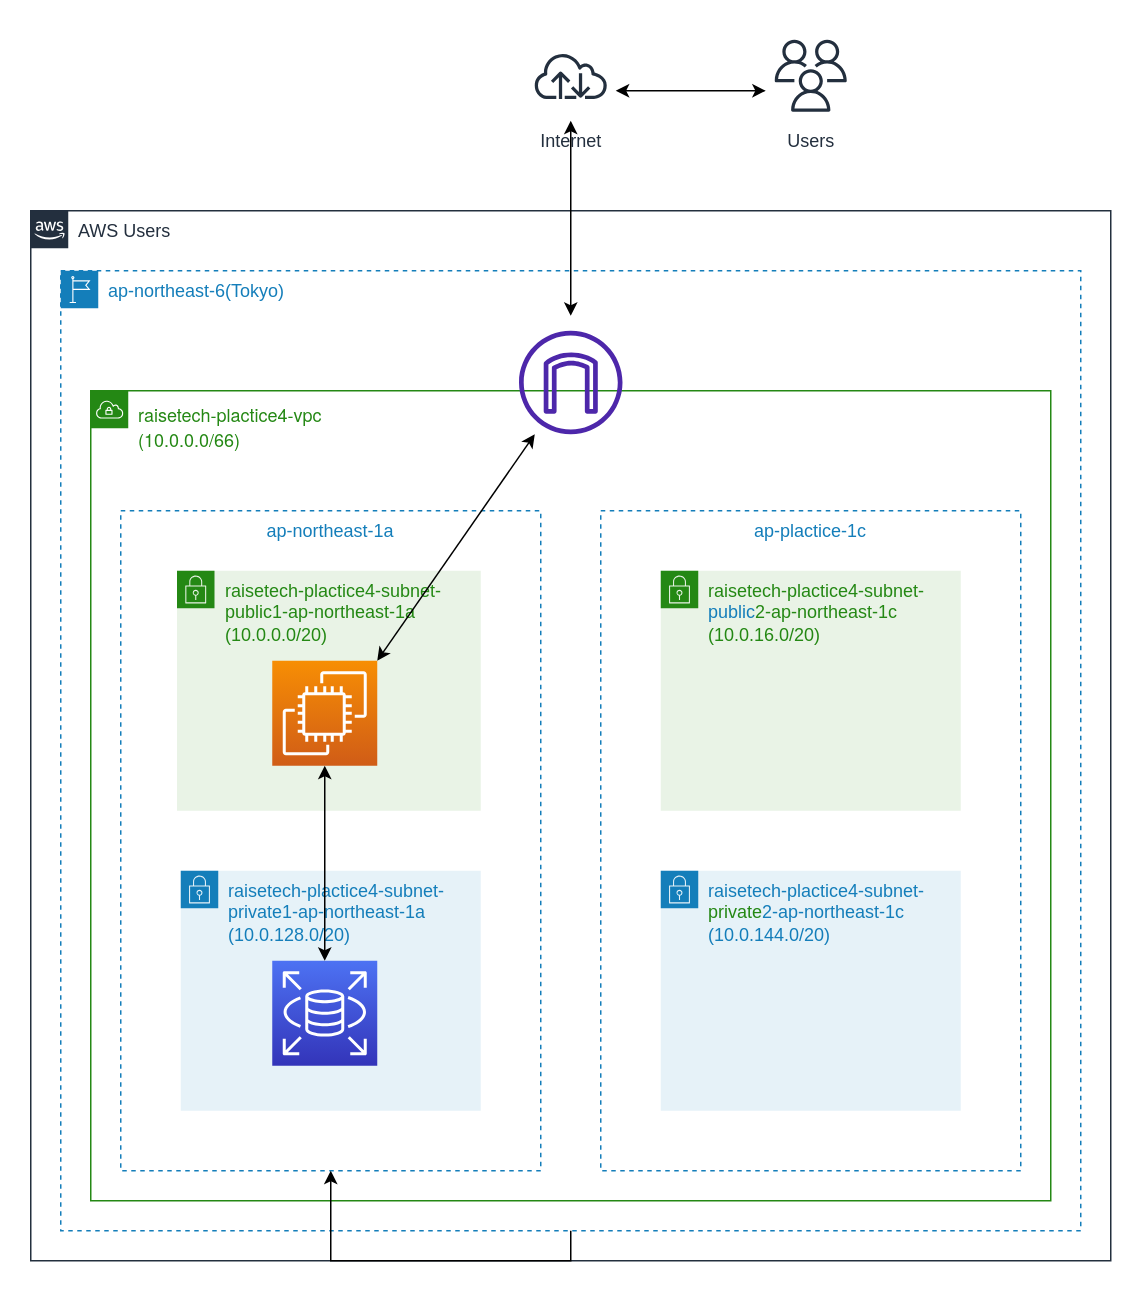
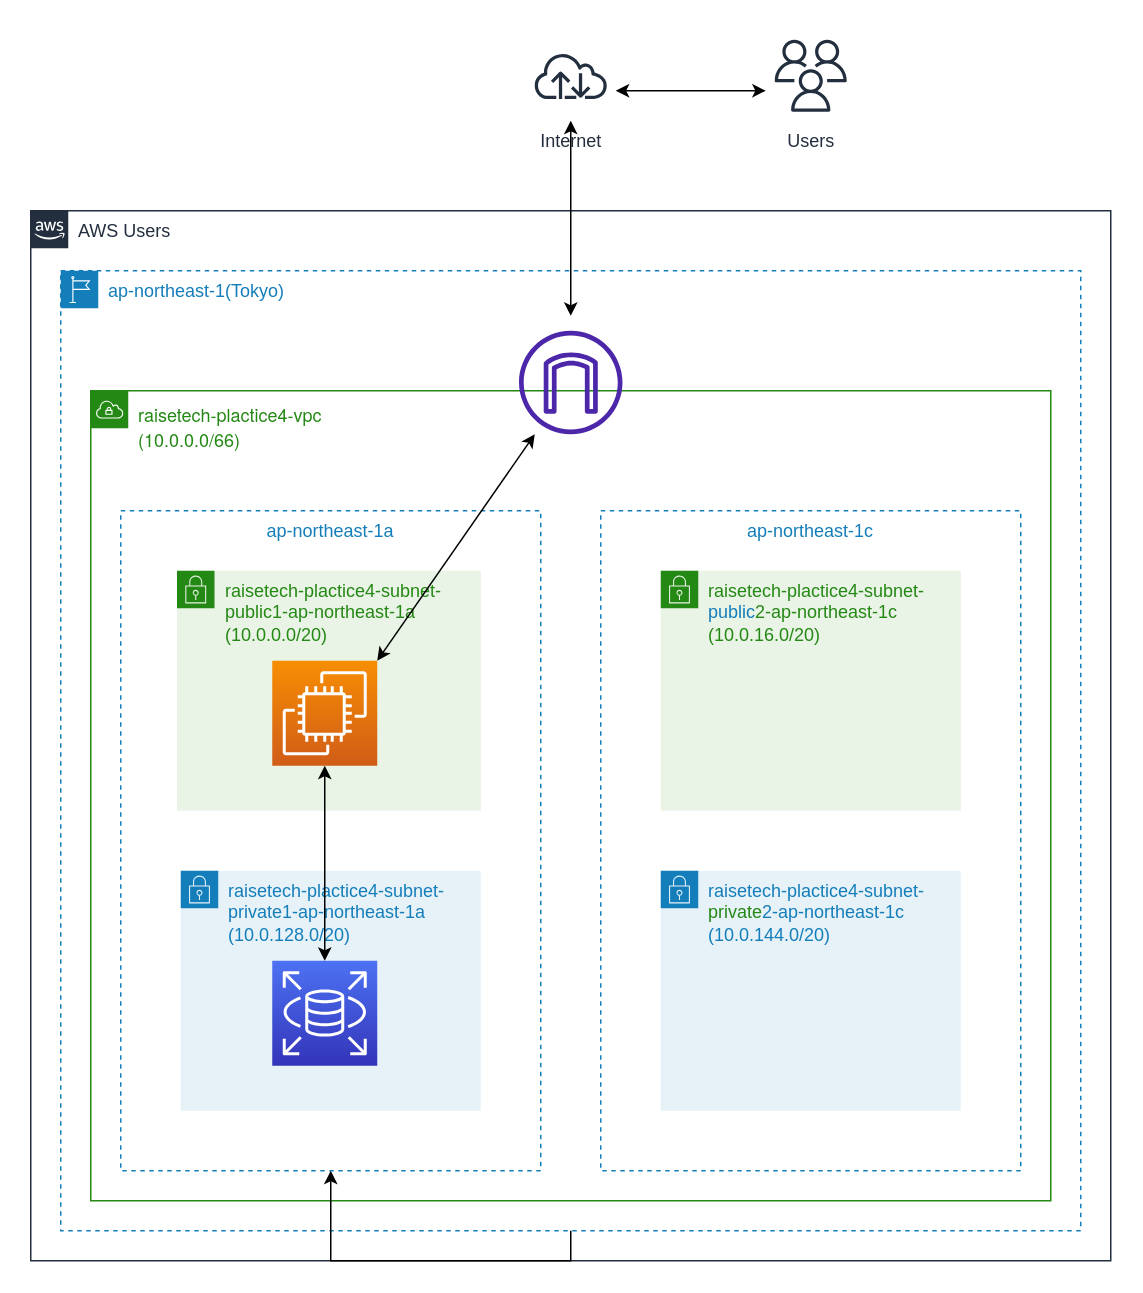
node "ap-northeast-6(Tokyo)": label "ap-northeast-6(Tokyo)" -> "ap-northeast-1(Tokyo)"
node "ap-plactice-1c": label "ap-plactice-1c" -> "ap-northeast-1c"
